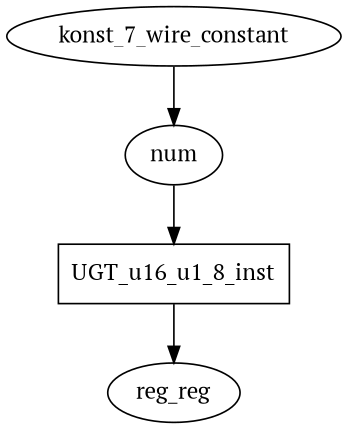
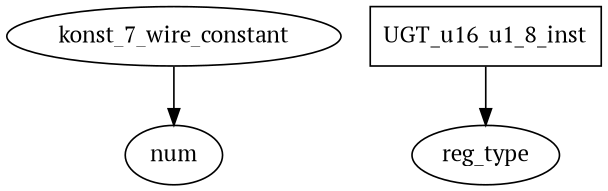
edge "num" -> "UGT_u16_u1_8_inst": removed
node "reg_reg": label "reg_reg" -> "reg_type"
